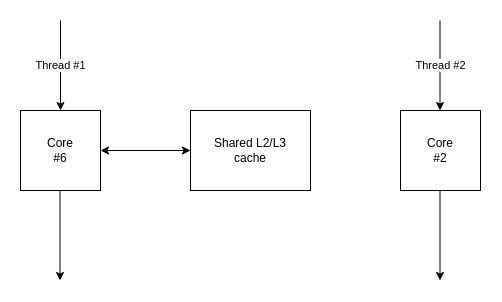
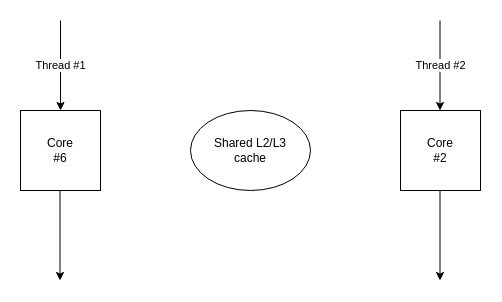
edge "Core #6" -- "Shared L2/L3 cache": removed
node "Shared L2/L3 cache": shape rectangle -> ellipse
